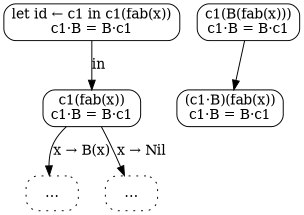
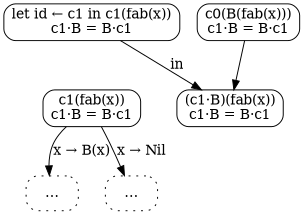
node "c1(B(fab(x))) c1·B = B·c1": label "c1(B(fab(x))) c1·B = B·c1" -> "c0(B(fab(x))) c1·B = B·c1"
edge "let id ← c1 in c1(fab(x)) c1·B = B·c1" -> "c1(fab(x)) c1·B = B·c1": now "let id ← c1 in c1(fab(x)) c1·B = B·c1" -> "(c1·B)(fab(x)) c1·B = B·c1"
